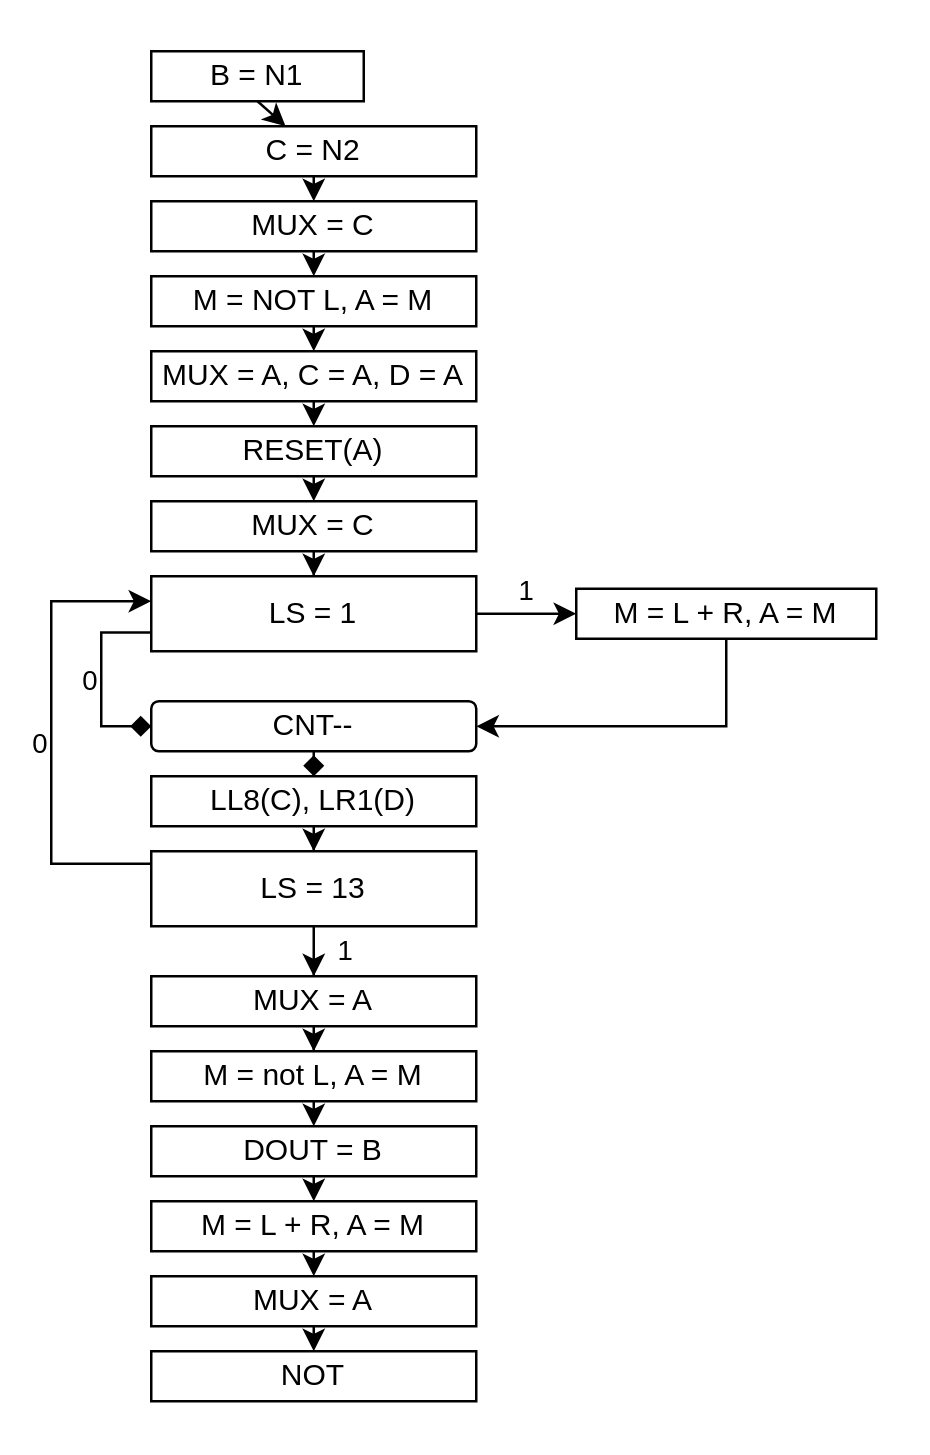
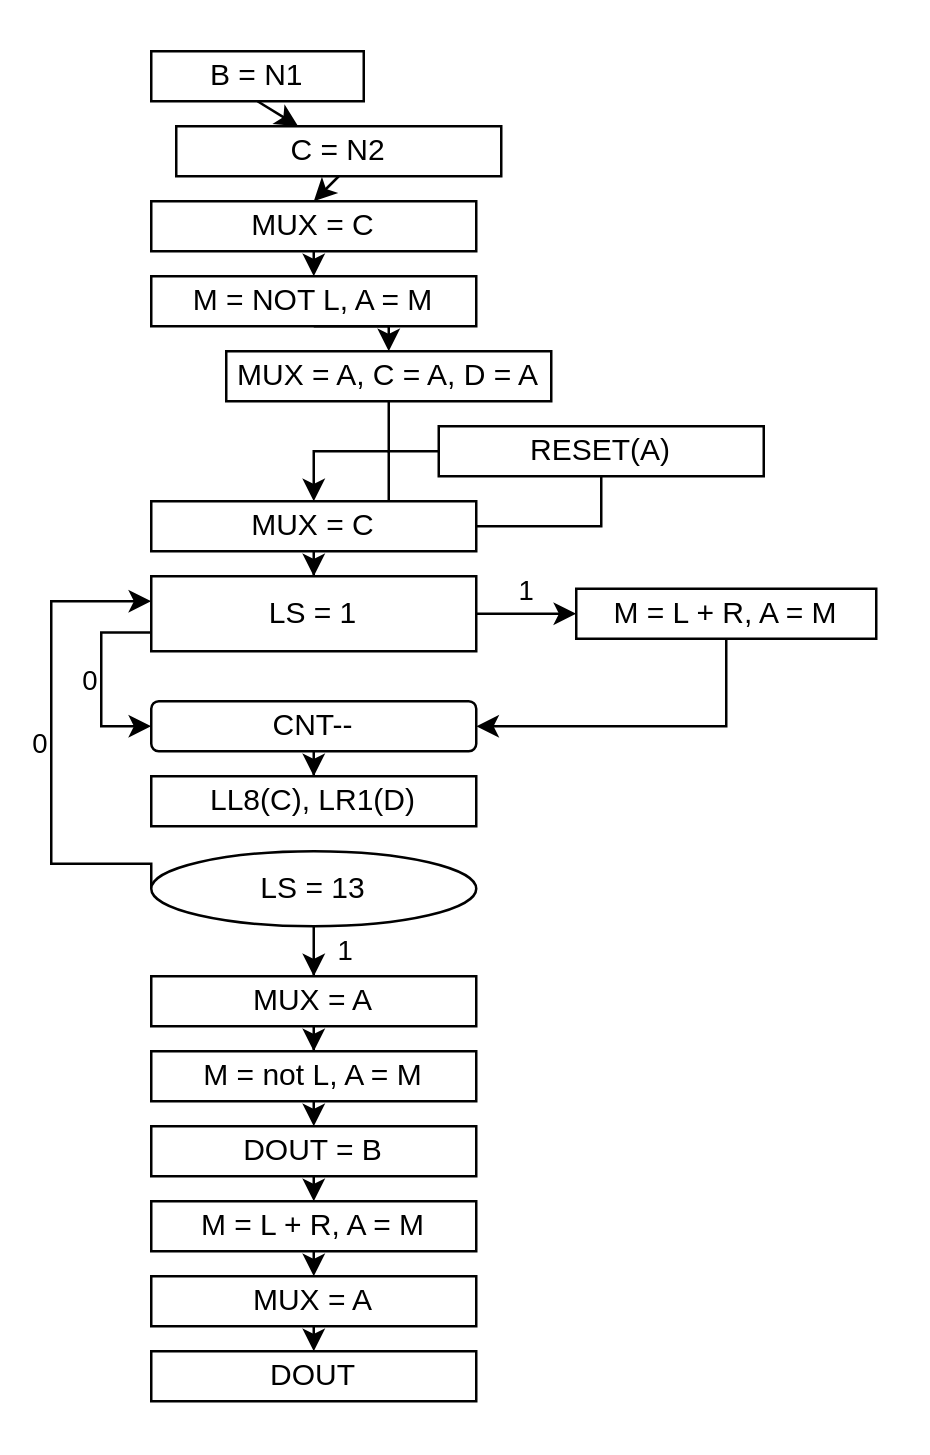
node "C = N2": moved (314, 151) -> (339, 151)
node "MUX = A, C = A, D = A": moved (314, 376) -> (389, 376)
node "RESET(A)": moved (314, 451) -> (601, 451)
edge "LS = 1" -> "CNT--": arrowhead diamond -> classic
edge "CNT--" -> "LL8(C), LR1(D)": arrowhead diamond -> classic
edge "LL8(C), LR1(D)" -> "LS = 13": removed
node "LS = 13": shape rectangle -> ellipse
node "NOT": label "NOT" -> "DOUT"
